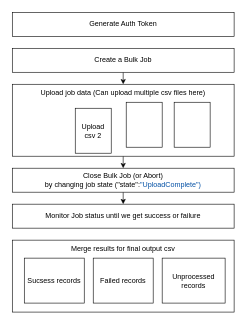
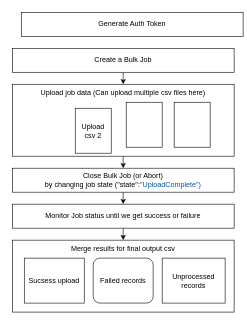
node "Generate Auth Token": moved (123, 24) -> (132, 24)
edge "Monitor Job status until we get success or failure" -> "Merge results for final output csv": added
node "Sucsess records": label "Sucsess records" -> "Sucsess upload"
node "Failed records": shape rectangle -> rounded rectangle
